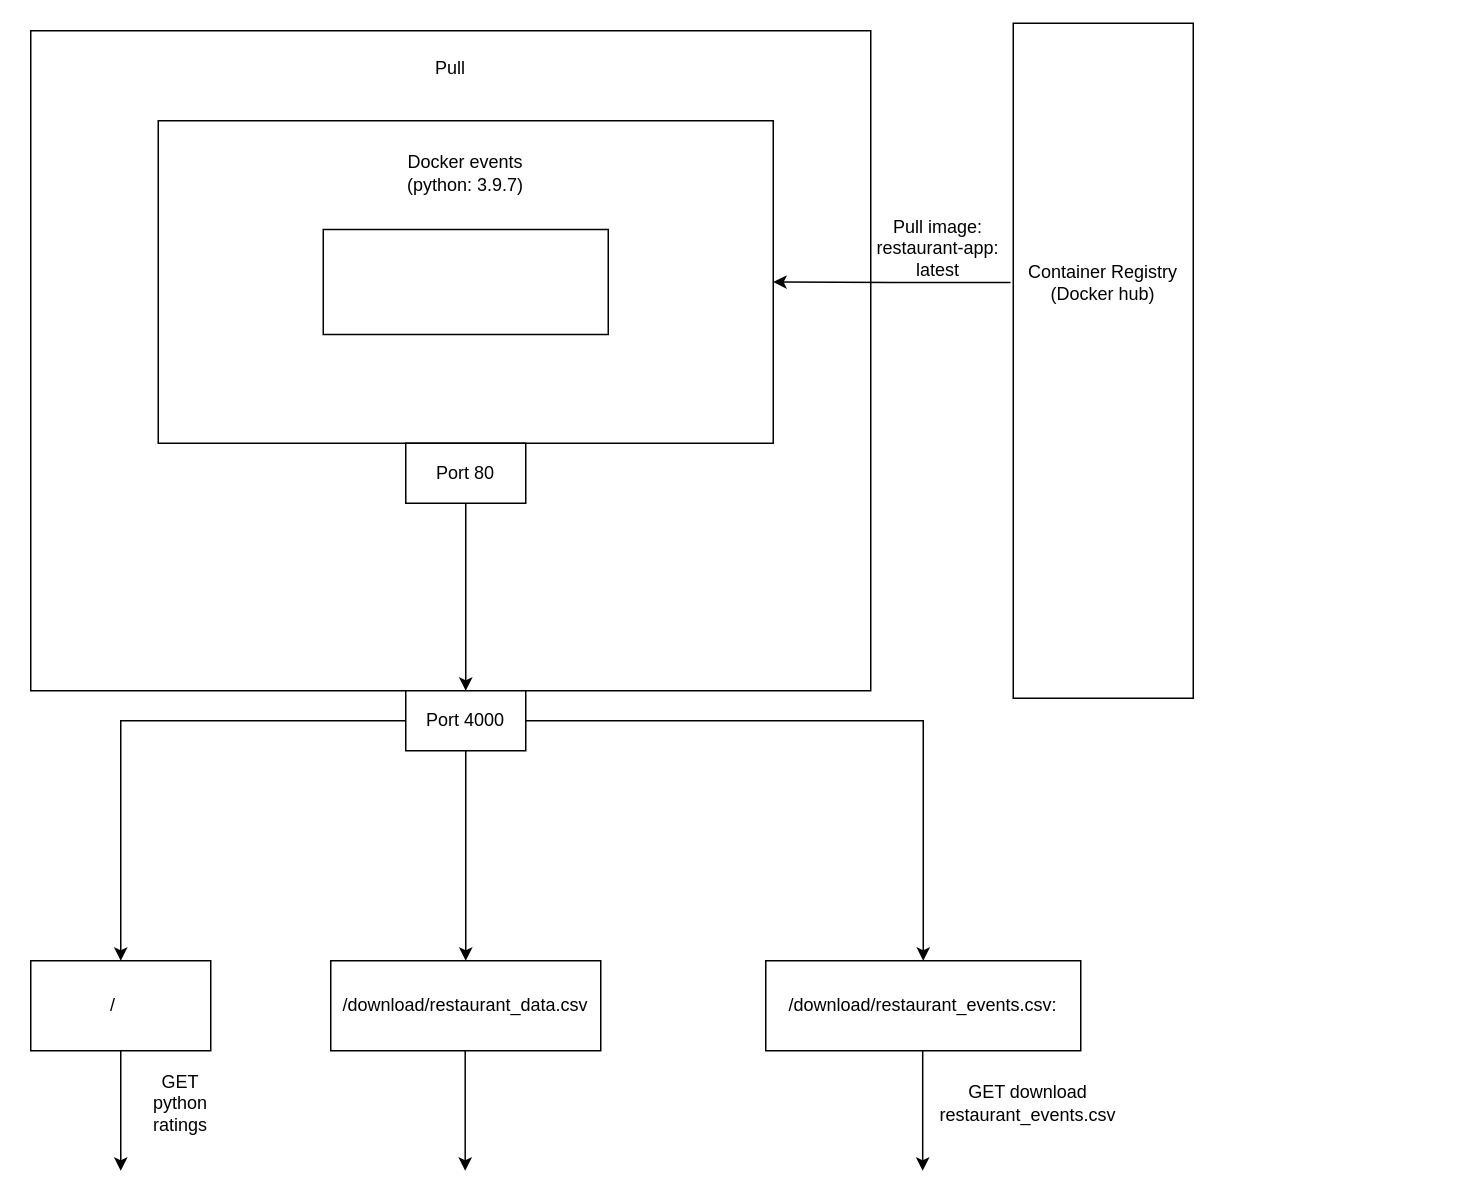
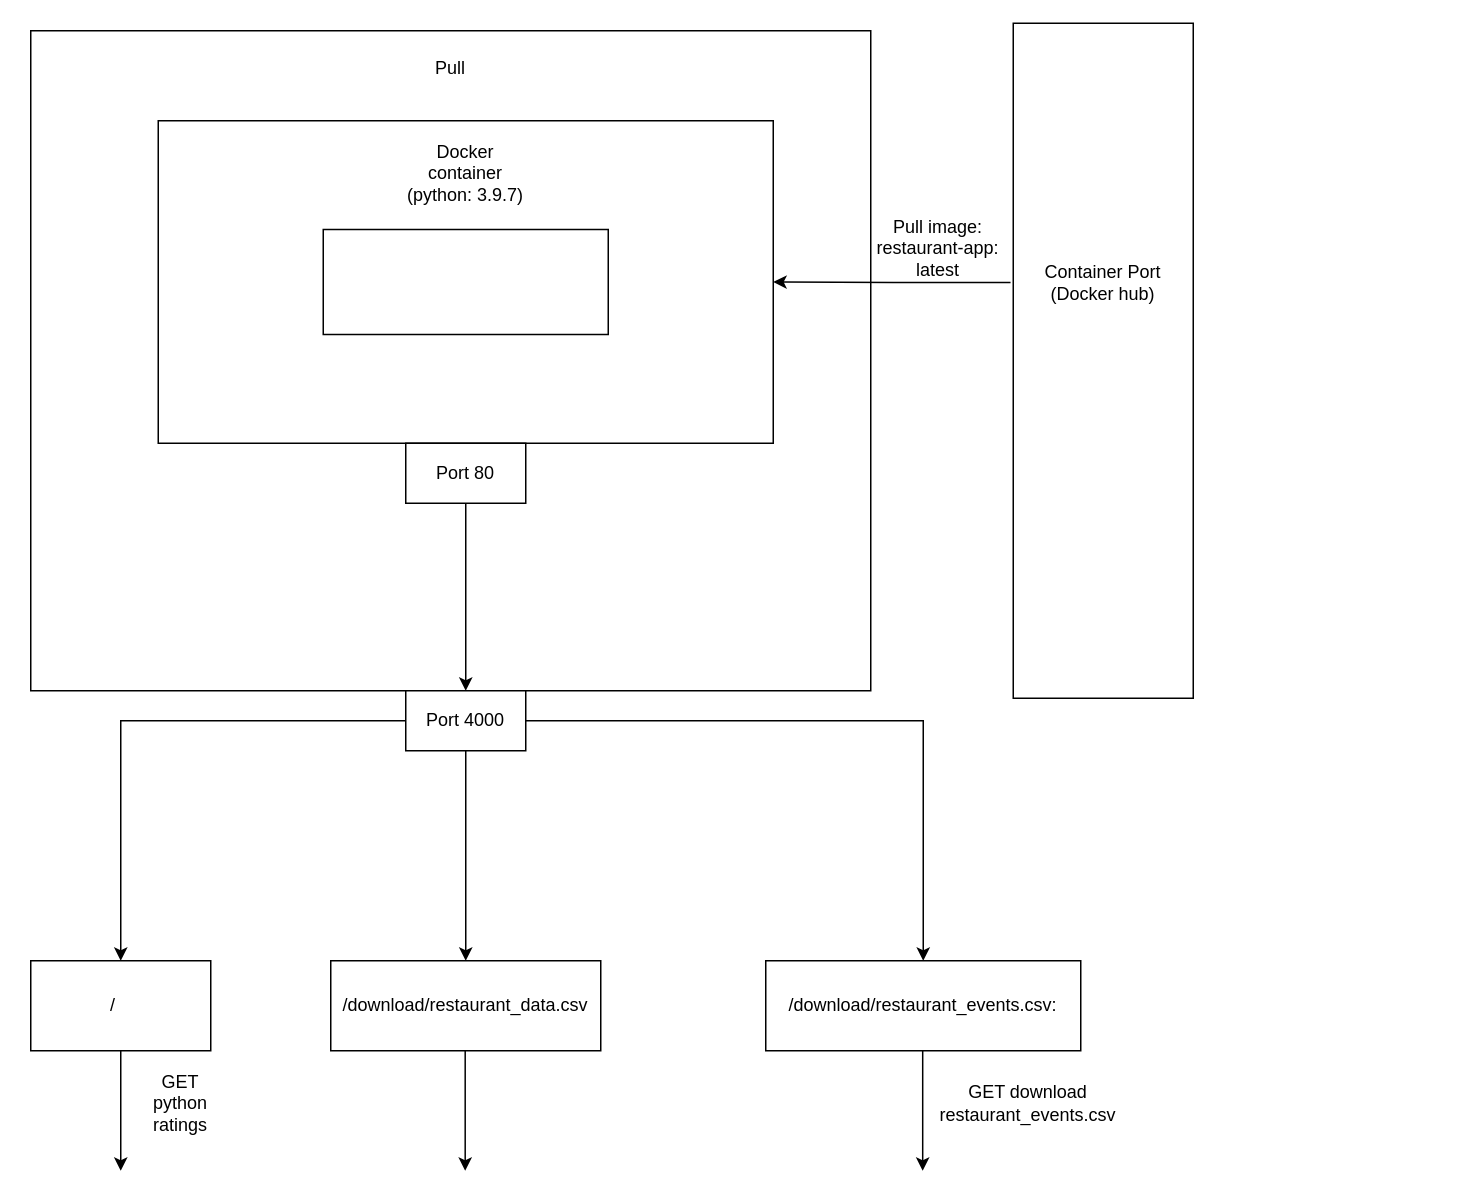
node "Docker events (python: 3.9.7)": label "Docker events (python: 3.9.7)" -> "Docker container (python: 3.9.7)"
node "Container Registry (Docker hub)": label "Container Registry (Docker hub)" -> "Container Port (Docker hub)"
